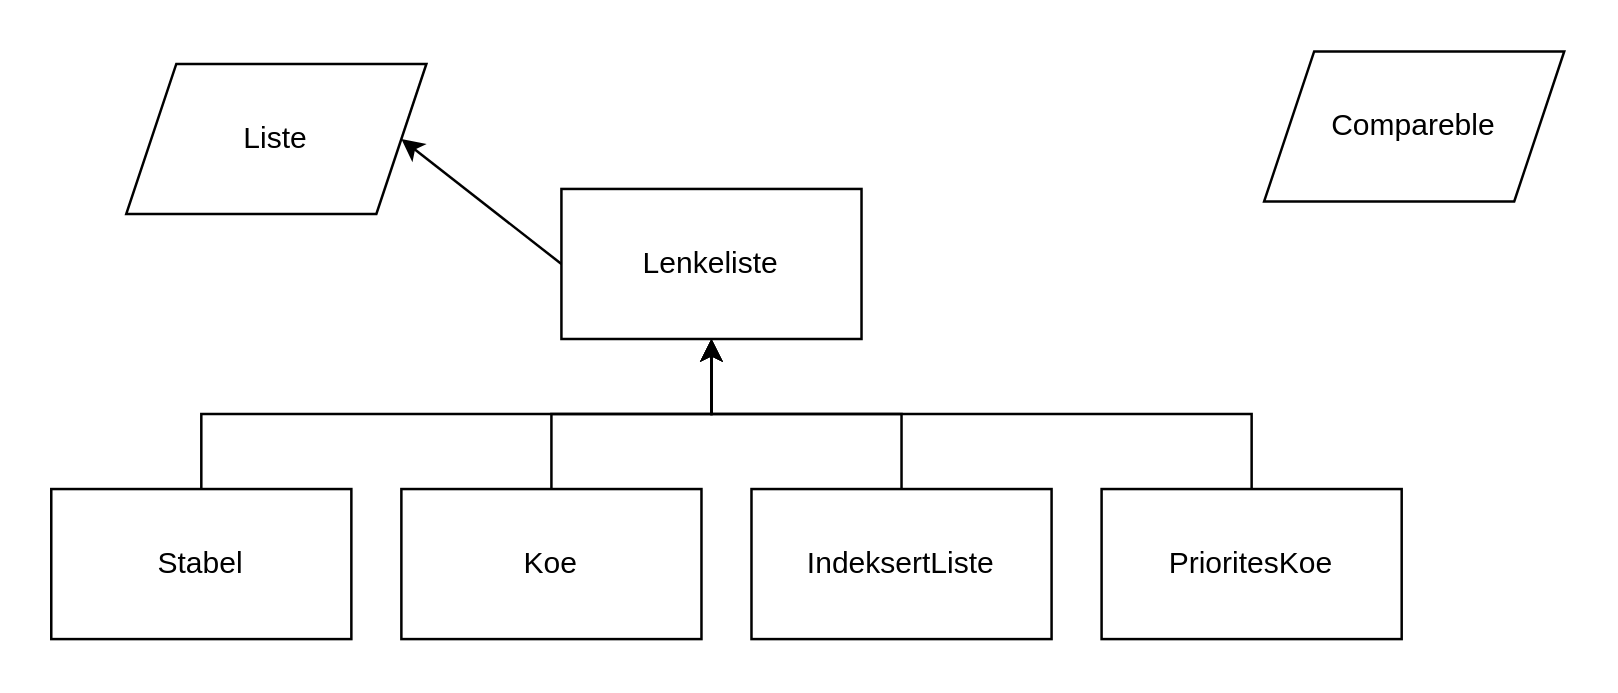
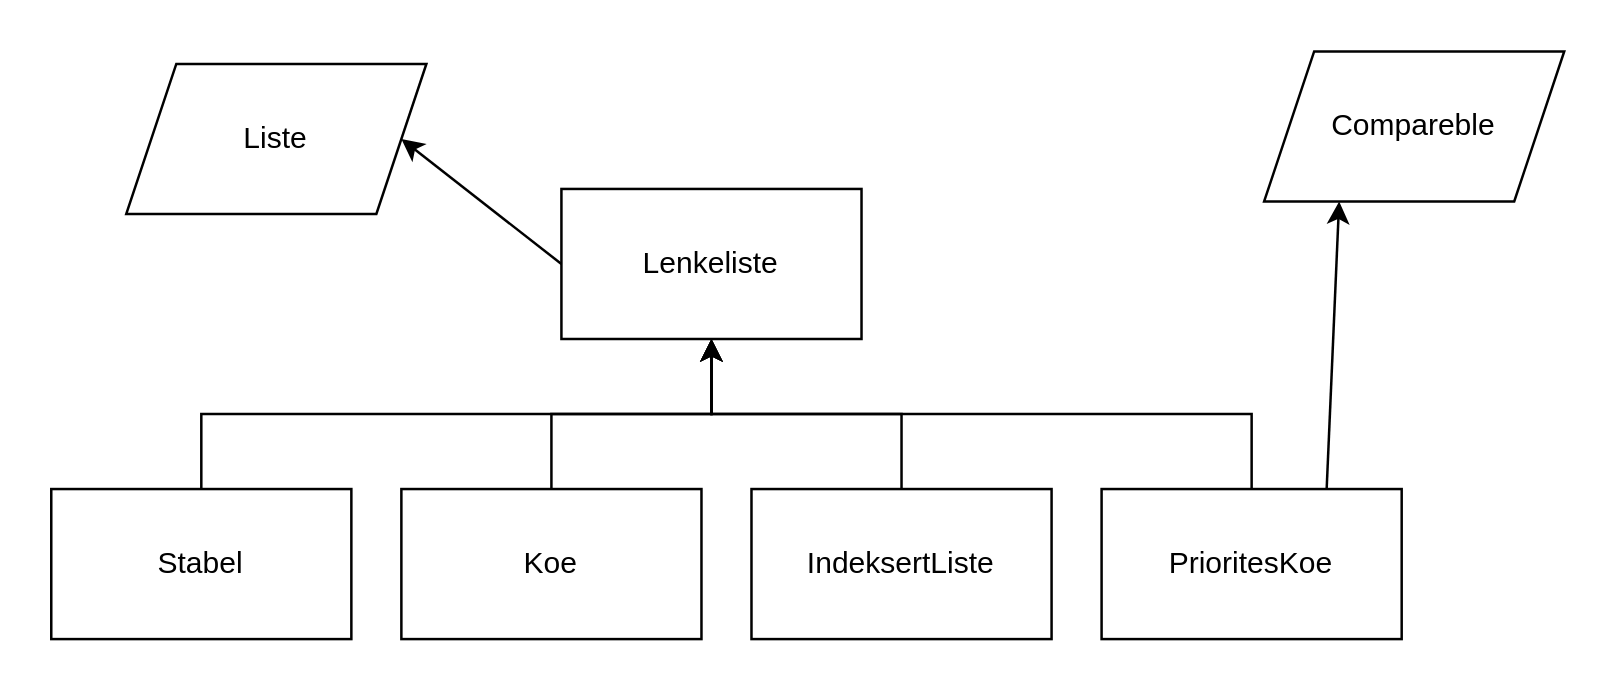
edge "PrioritesKoe" -> "Compareble": added
